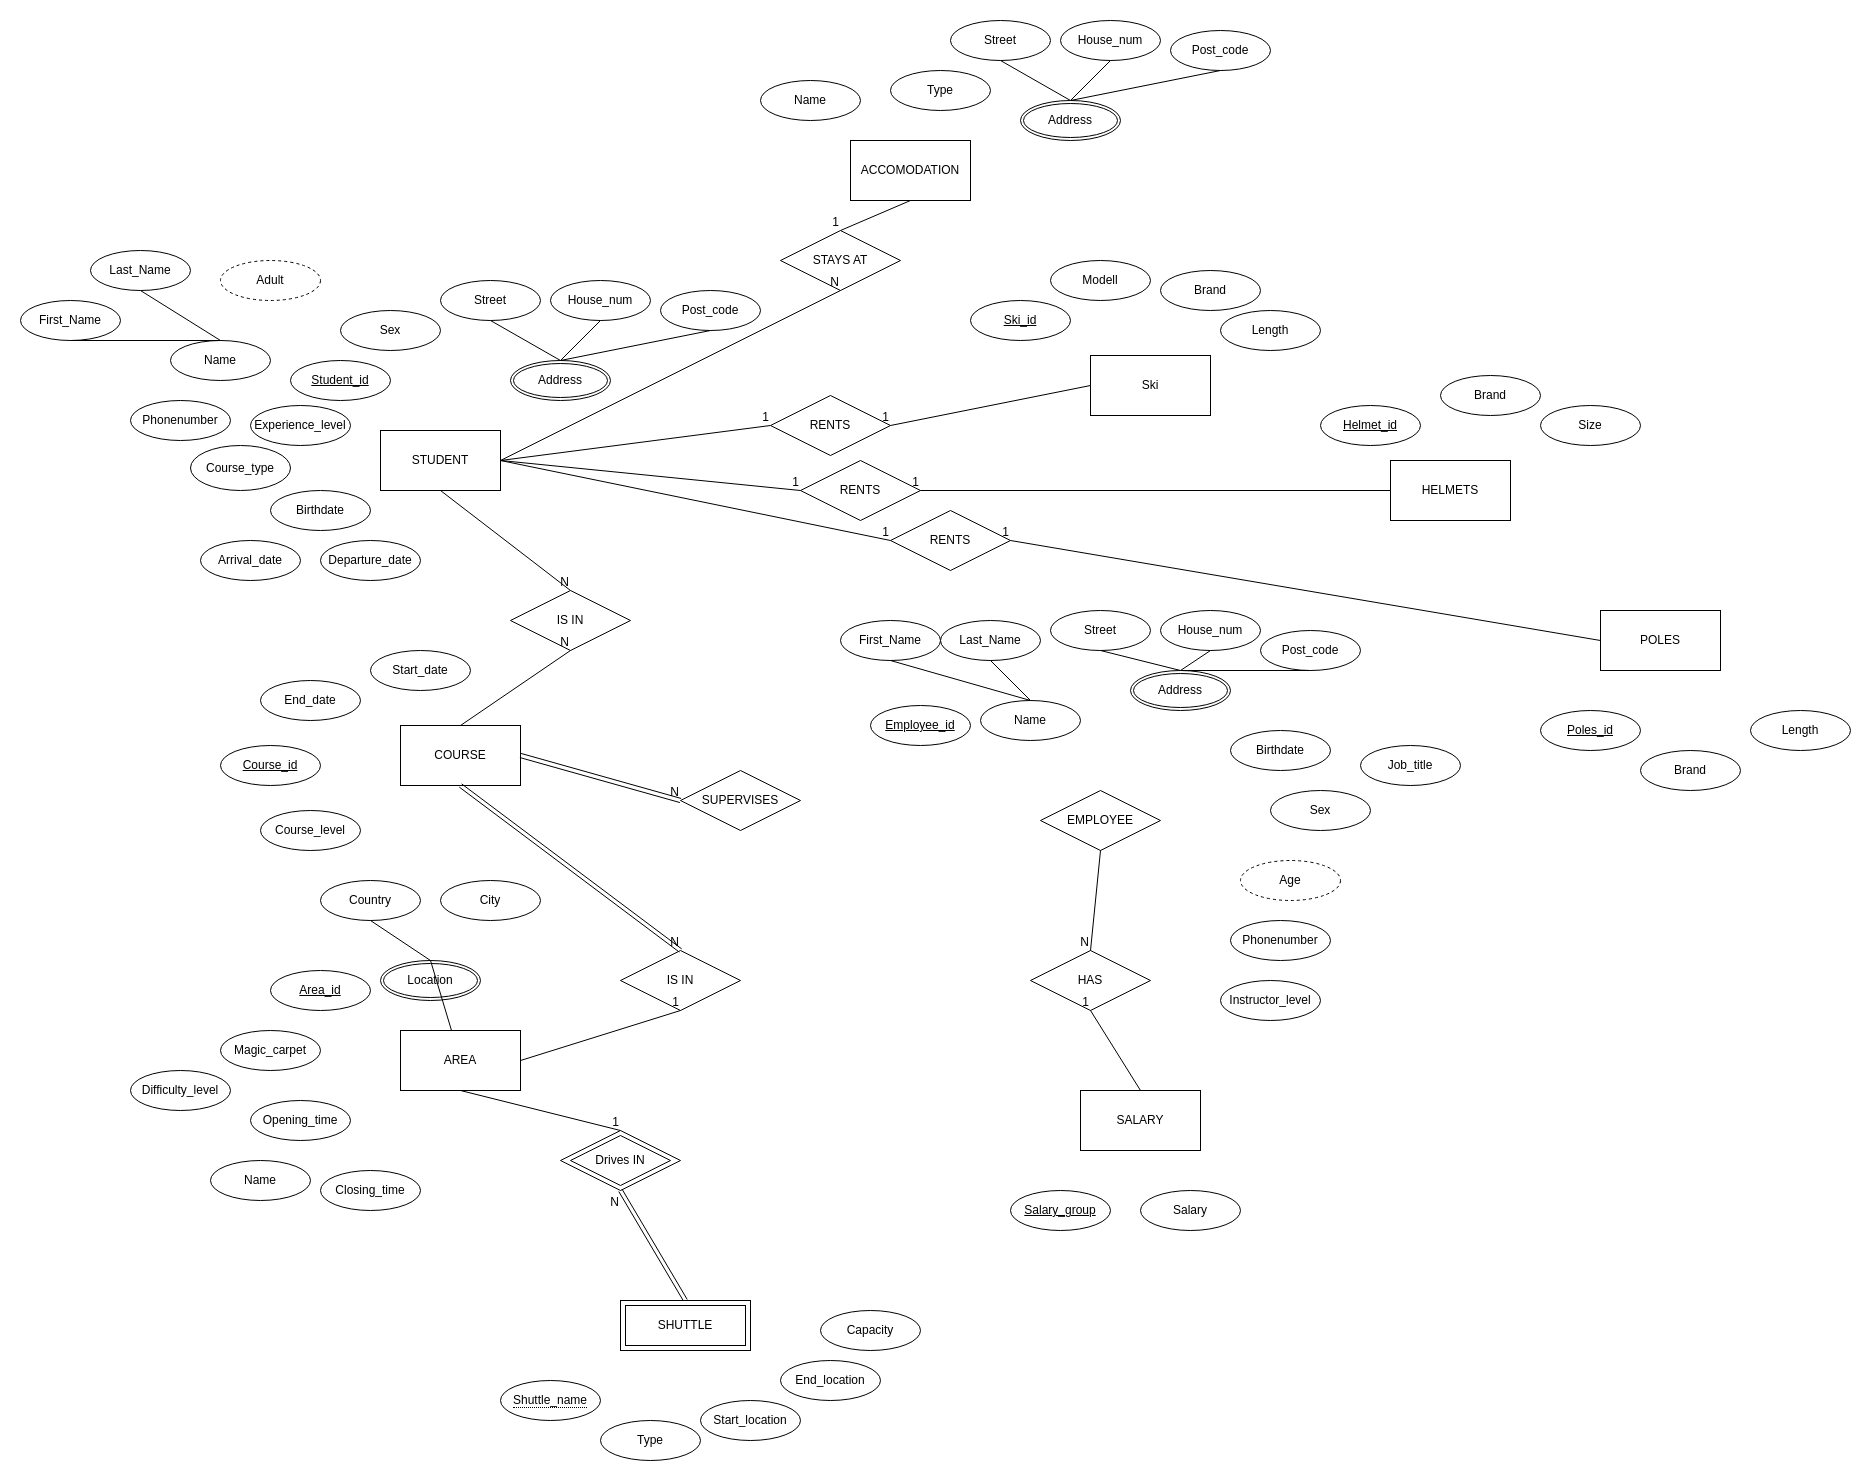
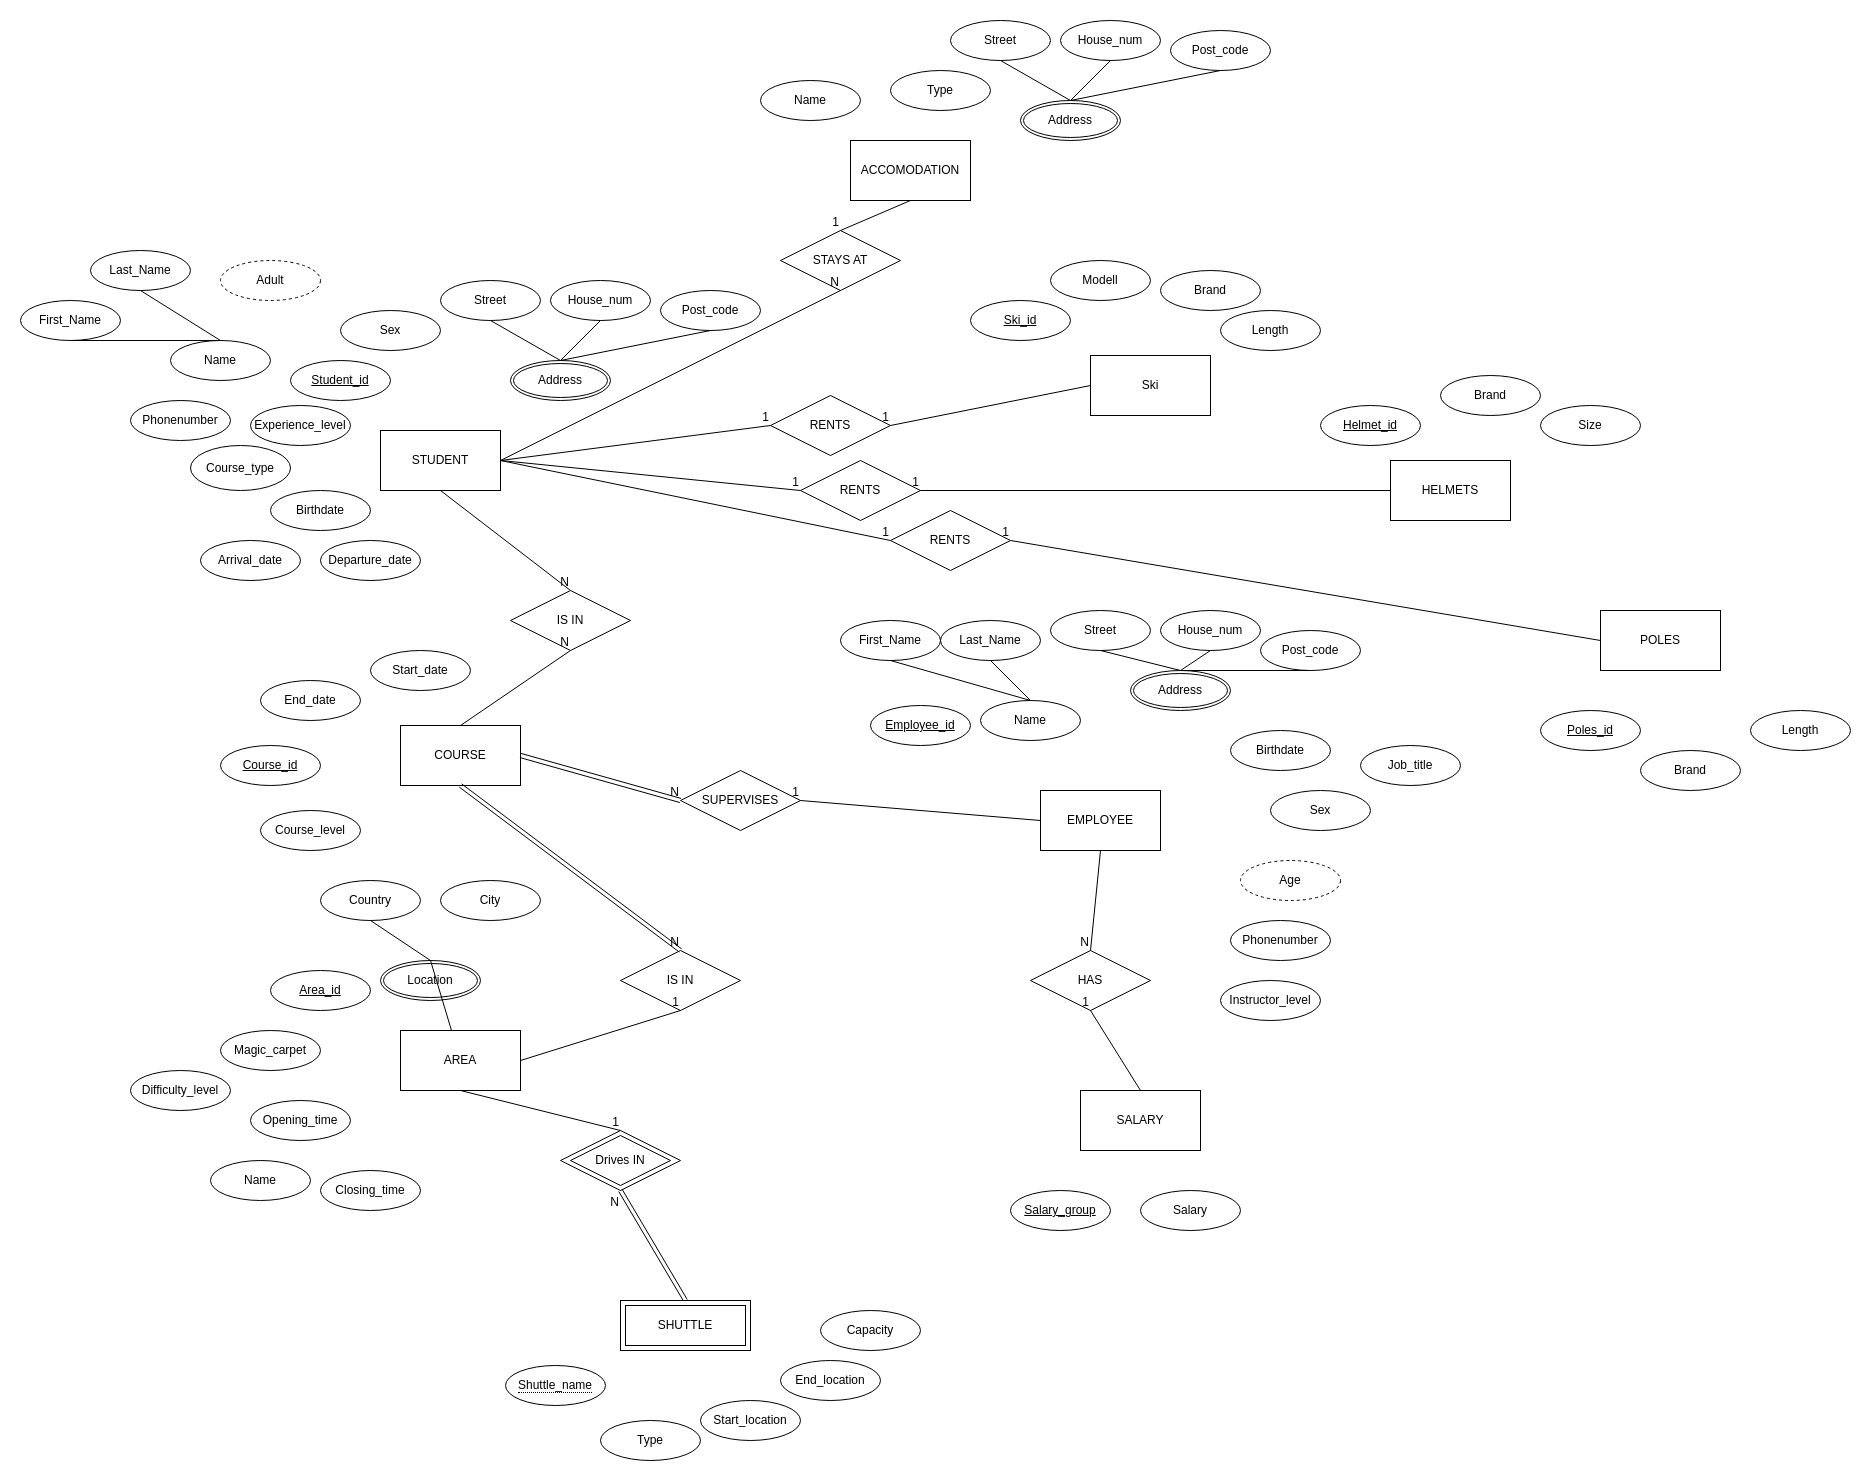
edge "SUPERVISES" -- "EMPLOYEE": added, label "1"
node "EMPLOYEE": shape diamond -> rectangle
node "Shuttle_name": moved (551, 1401) -> (556, 1386)
